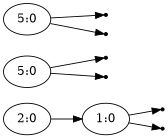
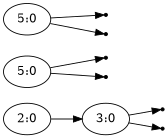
node "1:0": label "1:0" -> "3:0"
